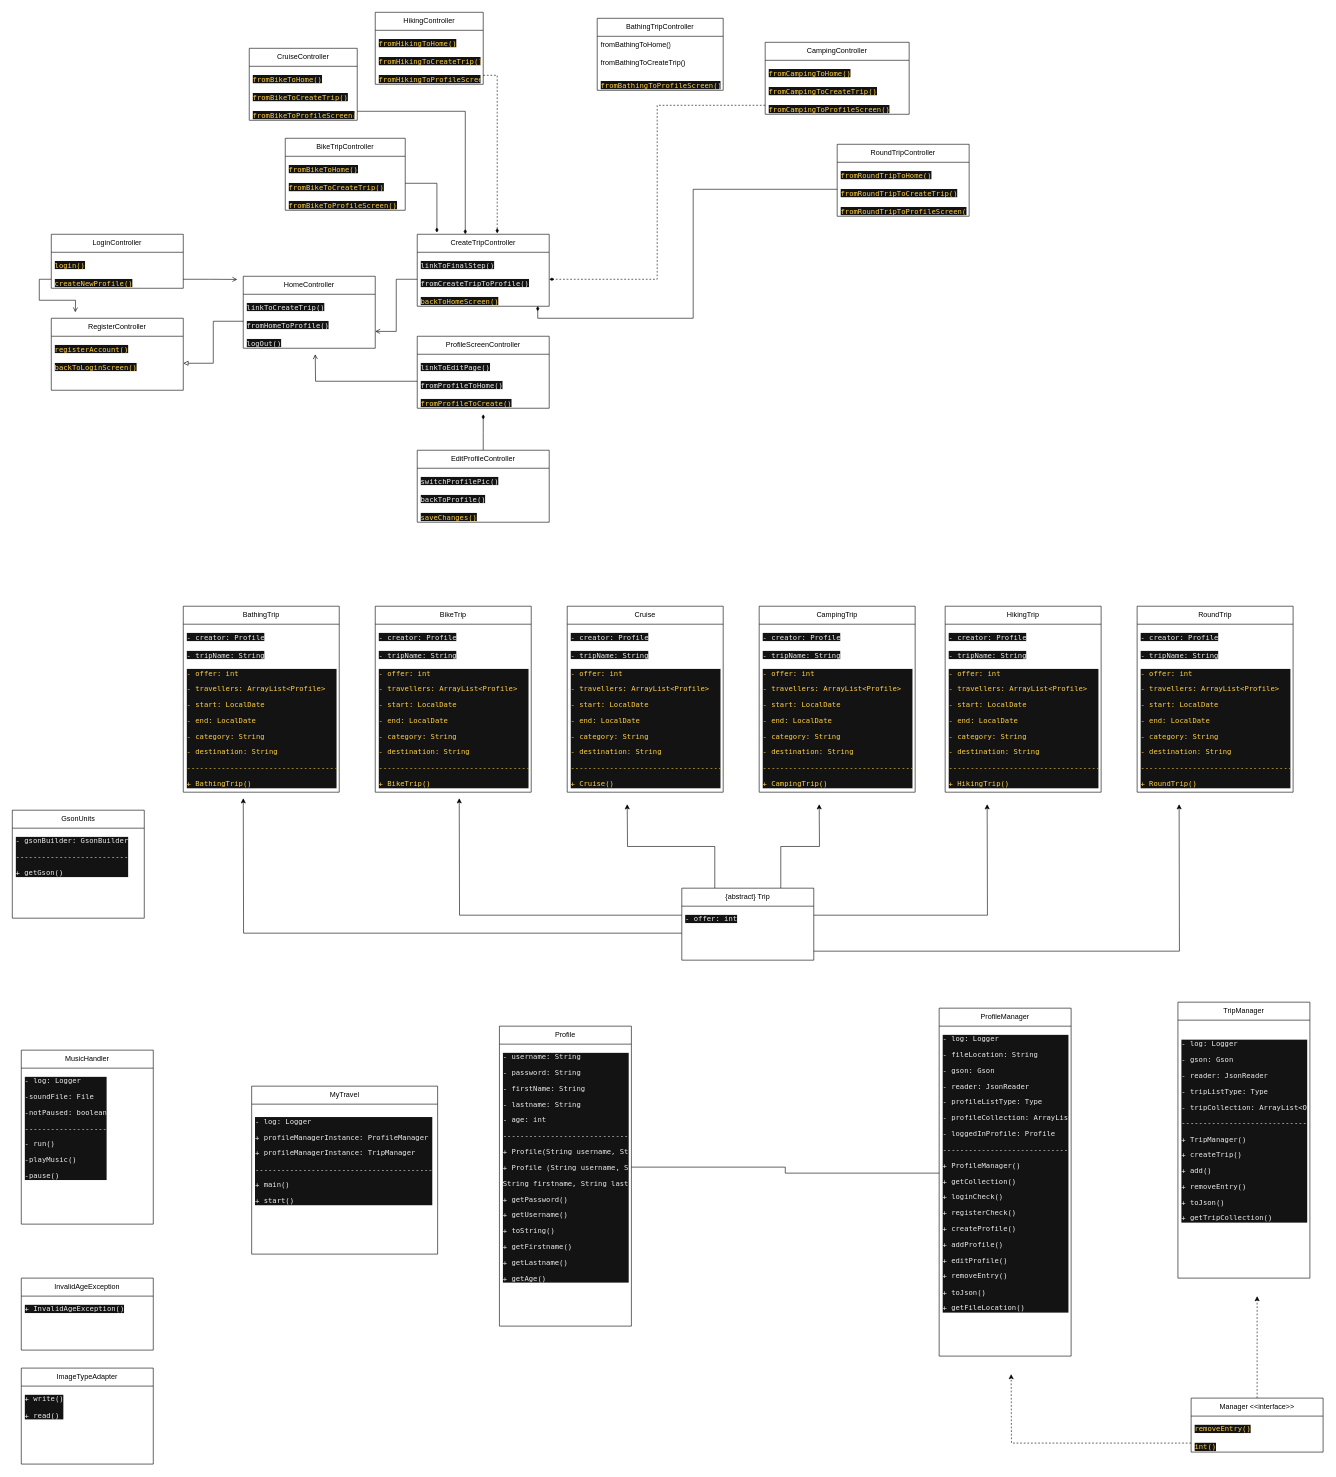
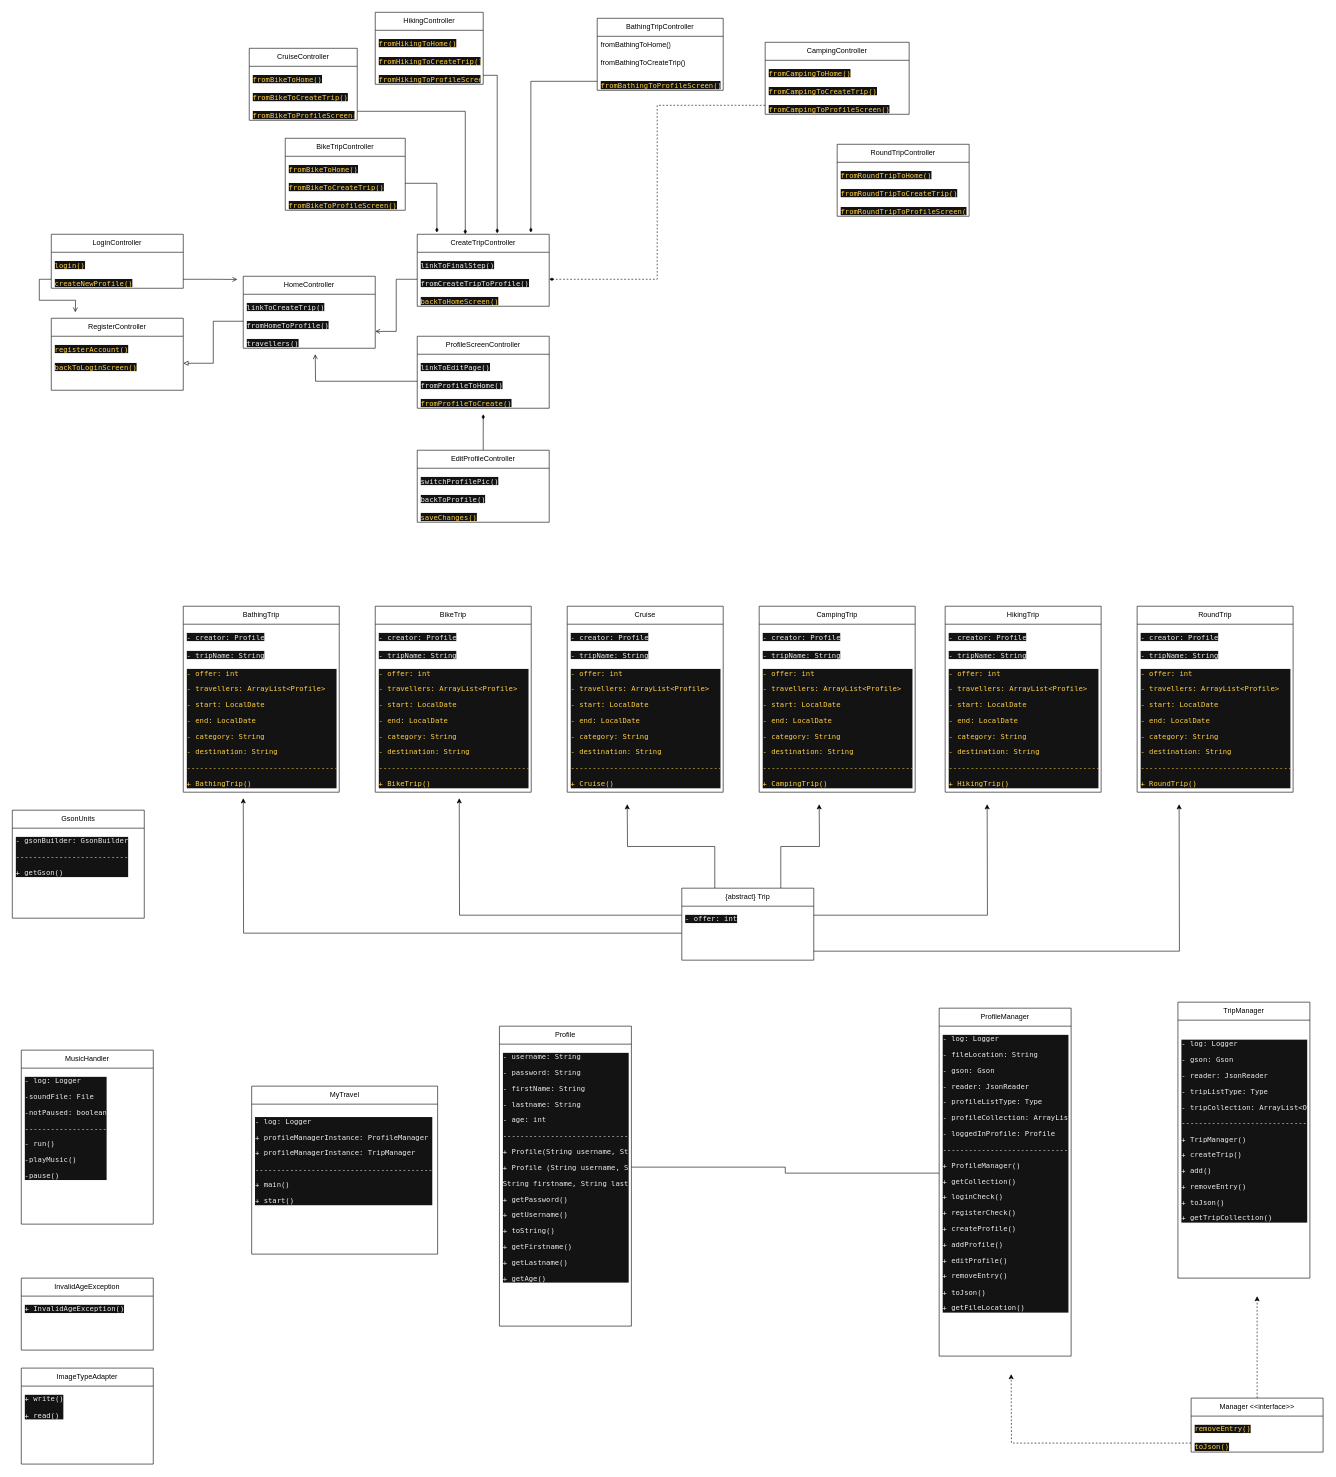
edge "fromBathingToProfileScreen()" -> "CreateTripController": added
edge "fromHikingToProfileScreen()" -> "CreateTripController": style dashed -> solid
edge "fromRoundTripToCreateTrip()" -> "backToHomeScreen()": removed
node "logOut()": label "logOut()" -> "travellers()"
node "int()": label "int()" -> "toJson()"
